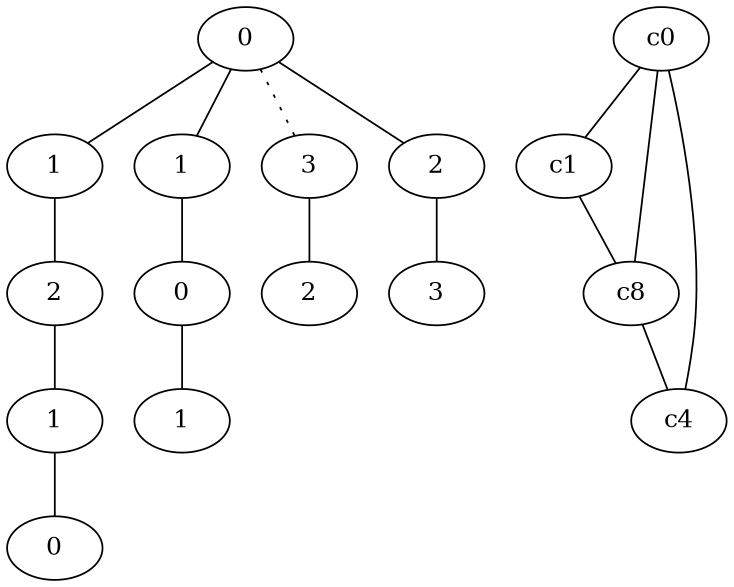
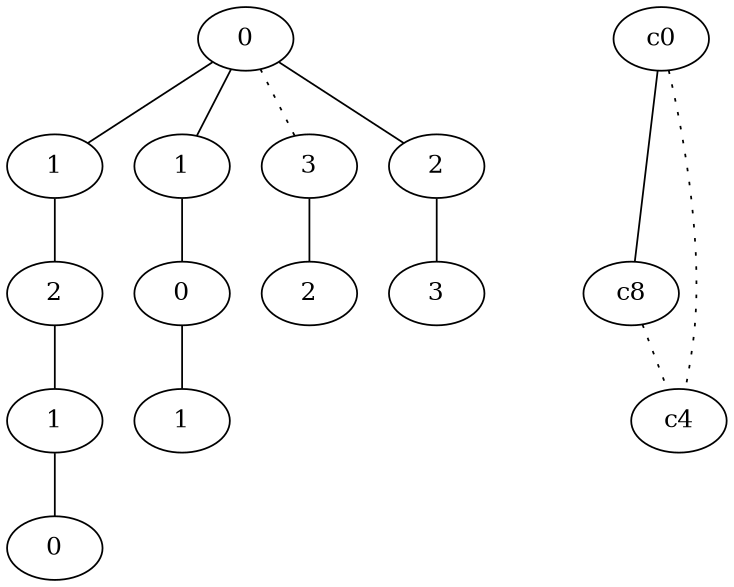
node "c1": removed
edge "c0" -- "c4": style solid -> dotted
edge "c8" -- "c4": style solid -> dotted
